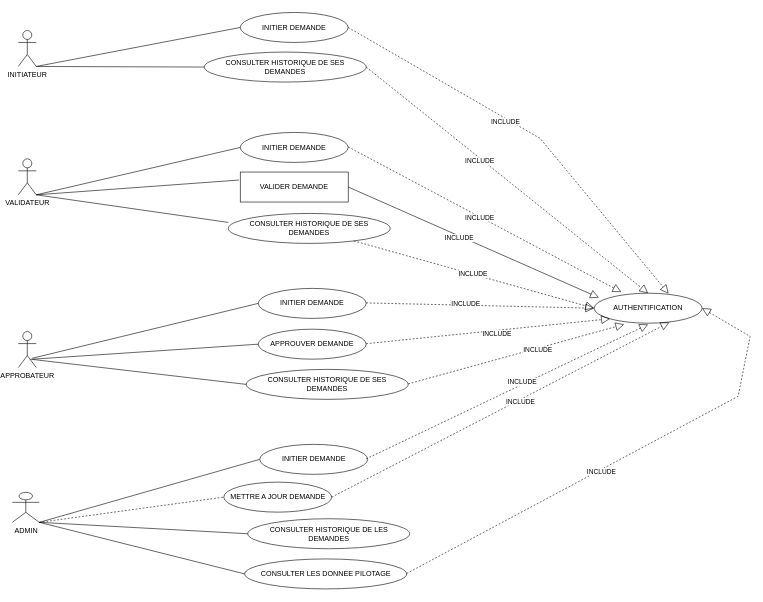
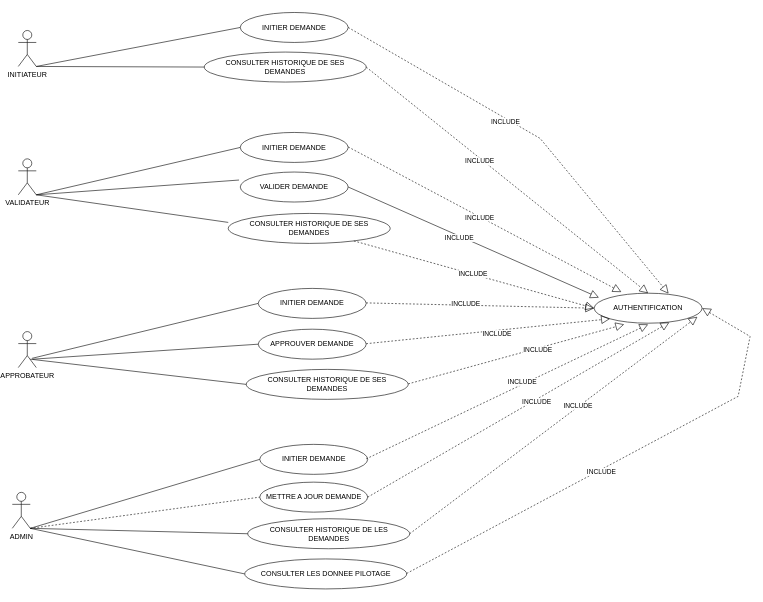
node "VALIDER DEMANDE": shape rectangle -> ellipse
edge "CONSULTER HISTORIQUE DE LES DEMANDES" -> "AUTHENTIFICATION": added, label "INCLUDE"
node "METTRE A JOUR DEMANDE": moved (278, 497) -> (314, 497)
node "ADMIN": size 27x30 -> 18x36
